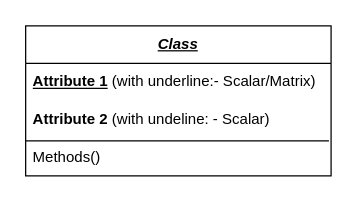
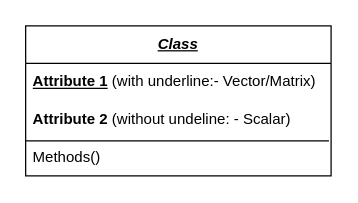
node "Attribute 1 (with underline:- Scalar/Matrix)": label "Attribute 1 (with underline:- Scalar/Matrix)" -> "Attribute 1 (with underline:- Vector/Matrix)"
node "Attribute 2 (with undeline: - Scalar)": label "Attribute 2 (with undeline: - Scalar)" -> "Attribute 2 (without undeline: - Scalar)"
